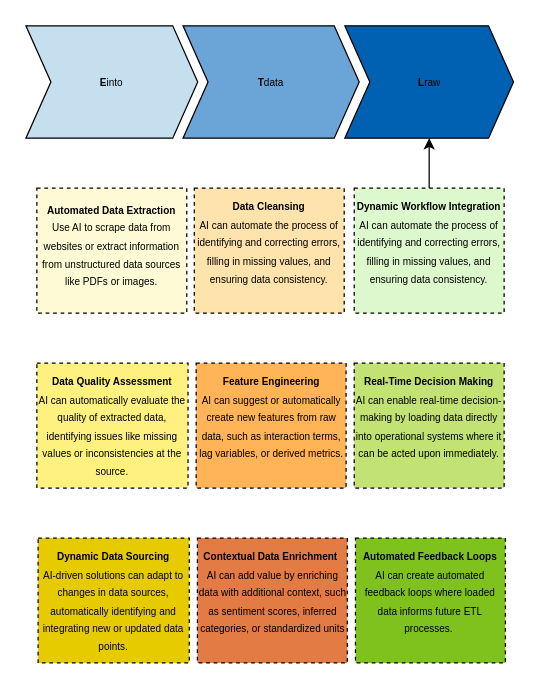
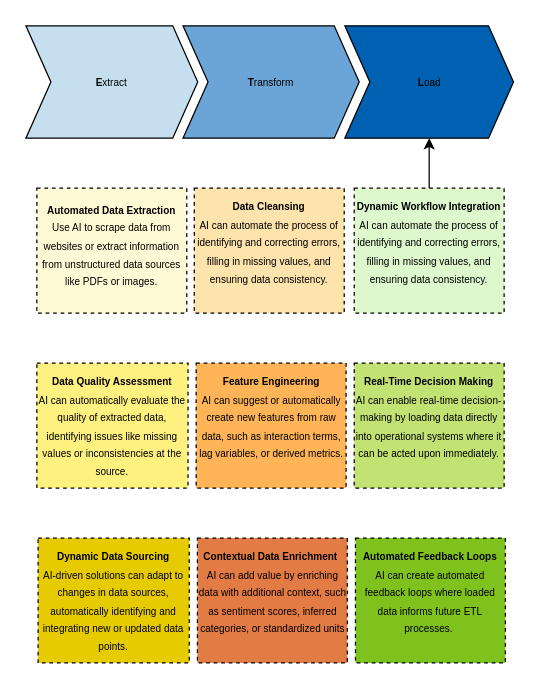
node "Einto": label "Einto" -> "Extract"
node "Tdata": label "Tdata" -> "Transform"
node "Lraw": label "Lraw" -> "Load"
